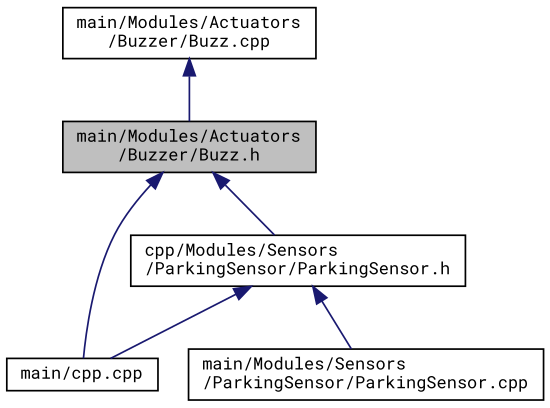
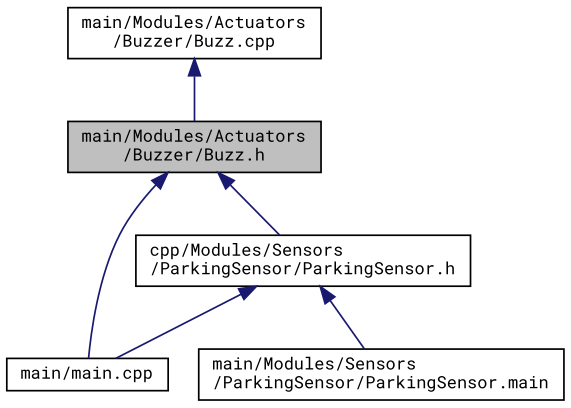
node "main/cpp.cpp": label "main/cpp.cpp" -> "main/main.cpp"
node "main/Modules/Sensors /ParkingSensor/ParkingSensor.cpp": label "main/Modules/Sensors /ParkingSensor/ParkingSensor.cpp" -> "main/Modules/Sensors /ParkingSensor/ParkingSensor.main"
